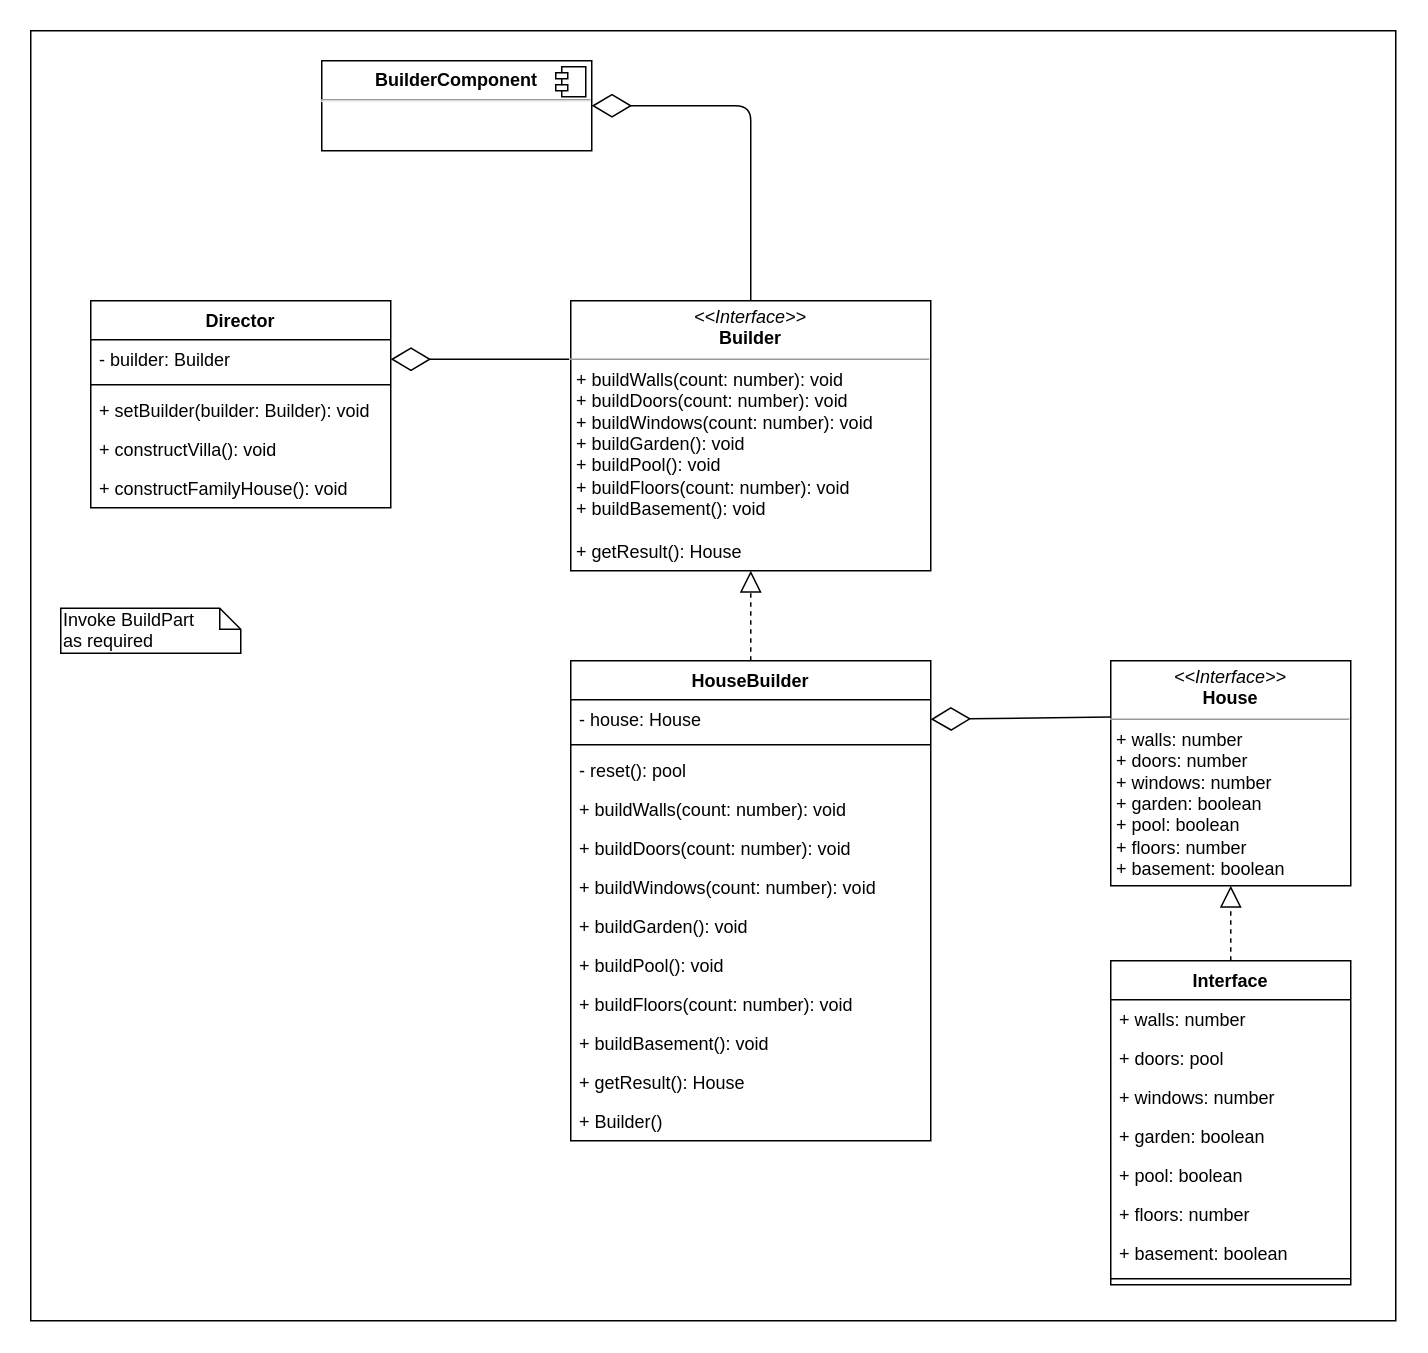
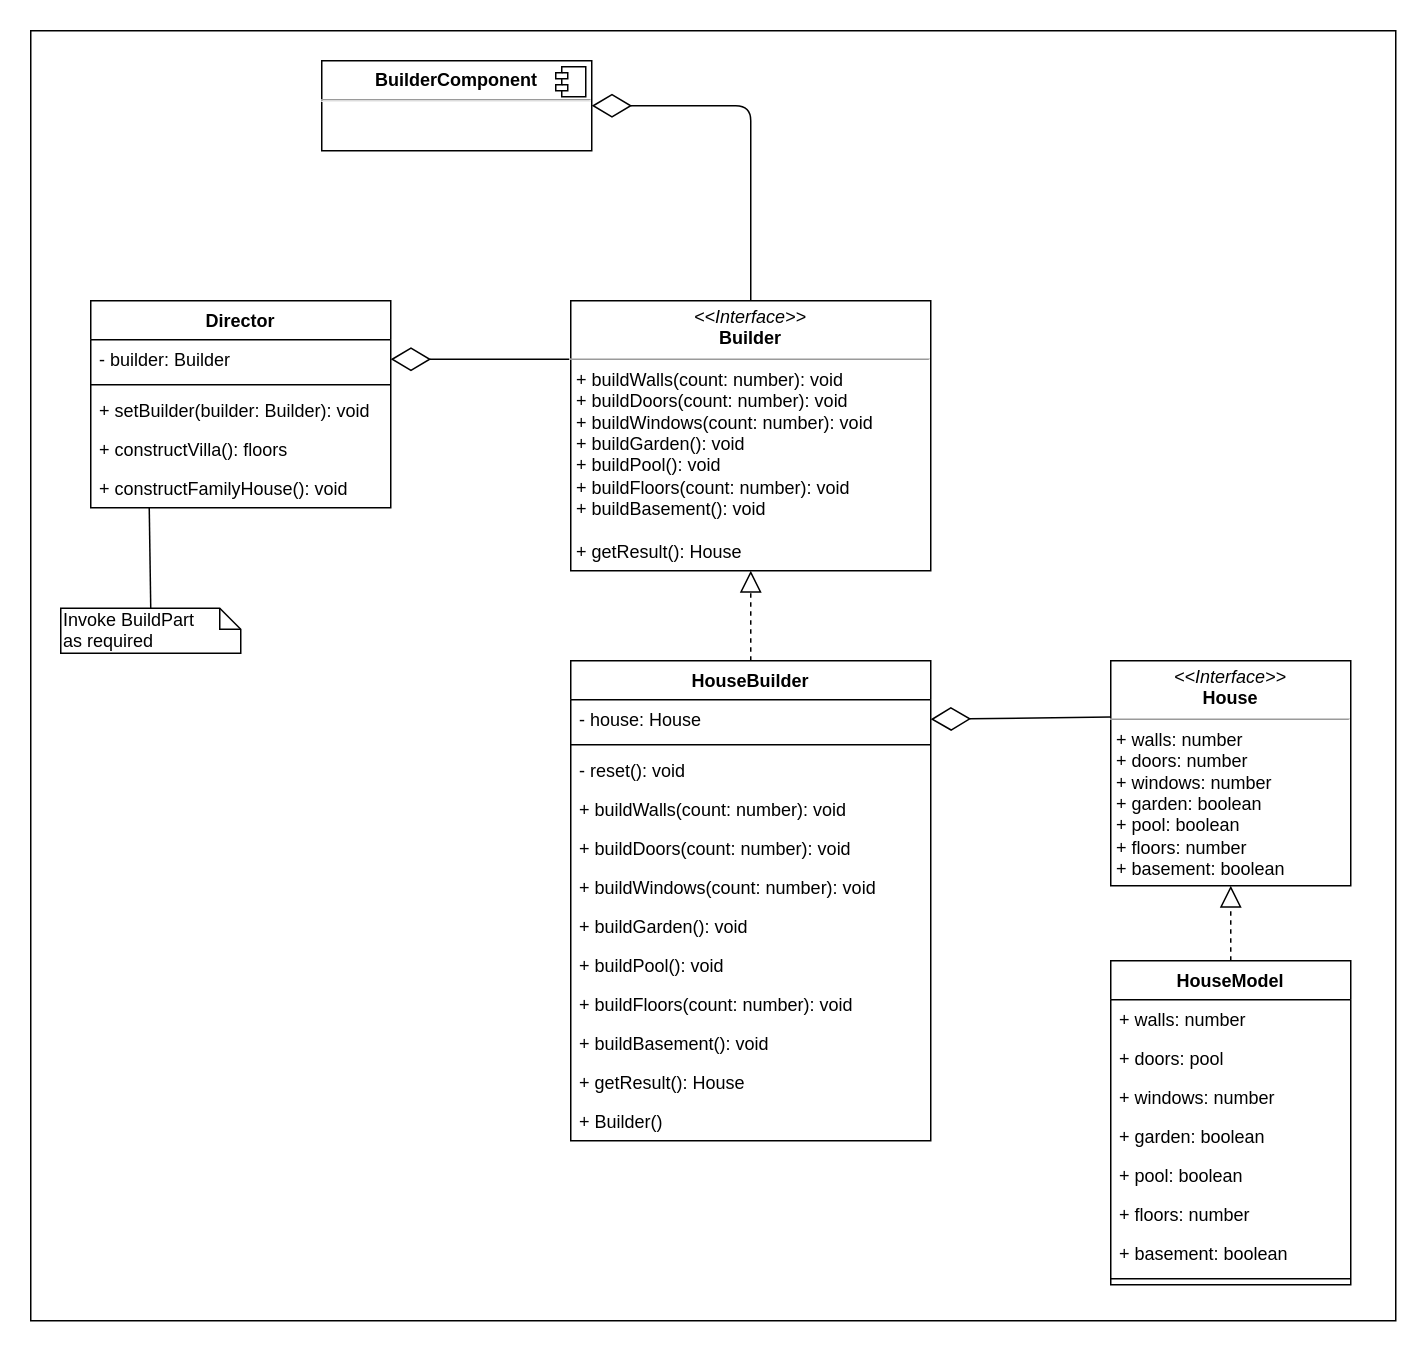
node "+ constructVilla(): void": label "+ constructVilla(): void" -> "+ constructVilla(): floors"
edge "+ constructFamilyHouse(): void" -- "Invoke BuildPart as required": added
node "- reset(): pool": label "- reset(): pool" -> "- reset(): void"
node "Interface": label "Interface" -> "HouseModel"
